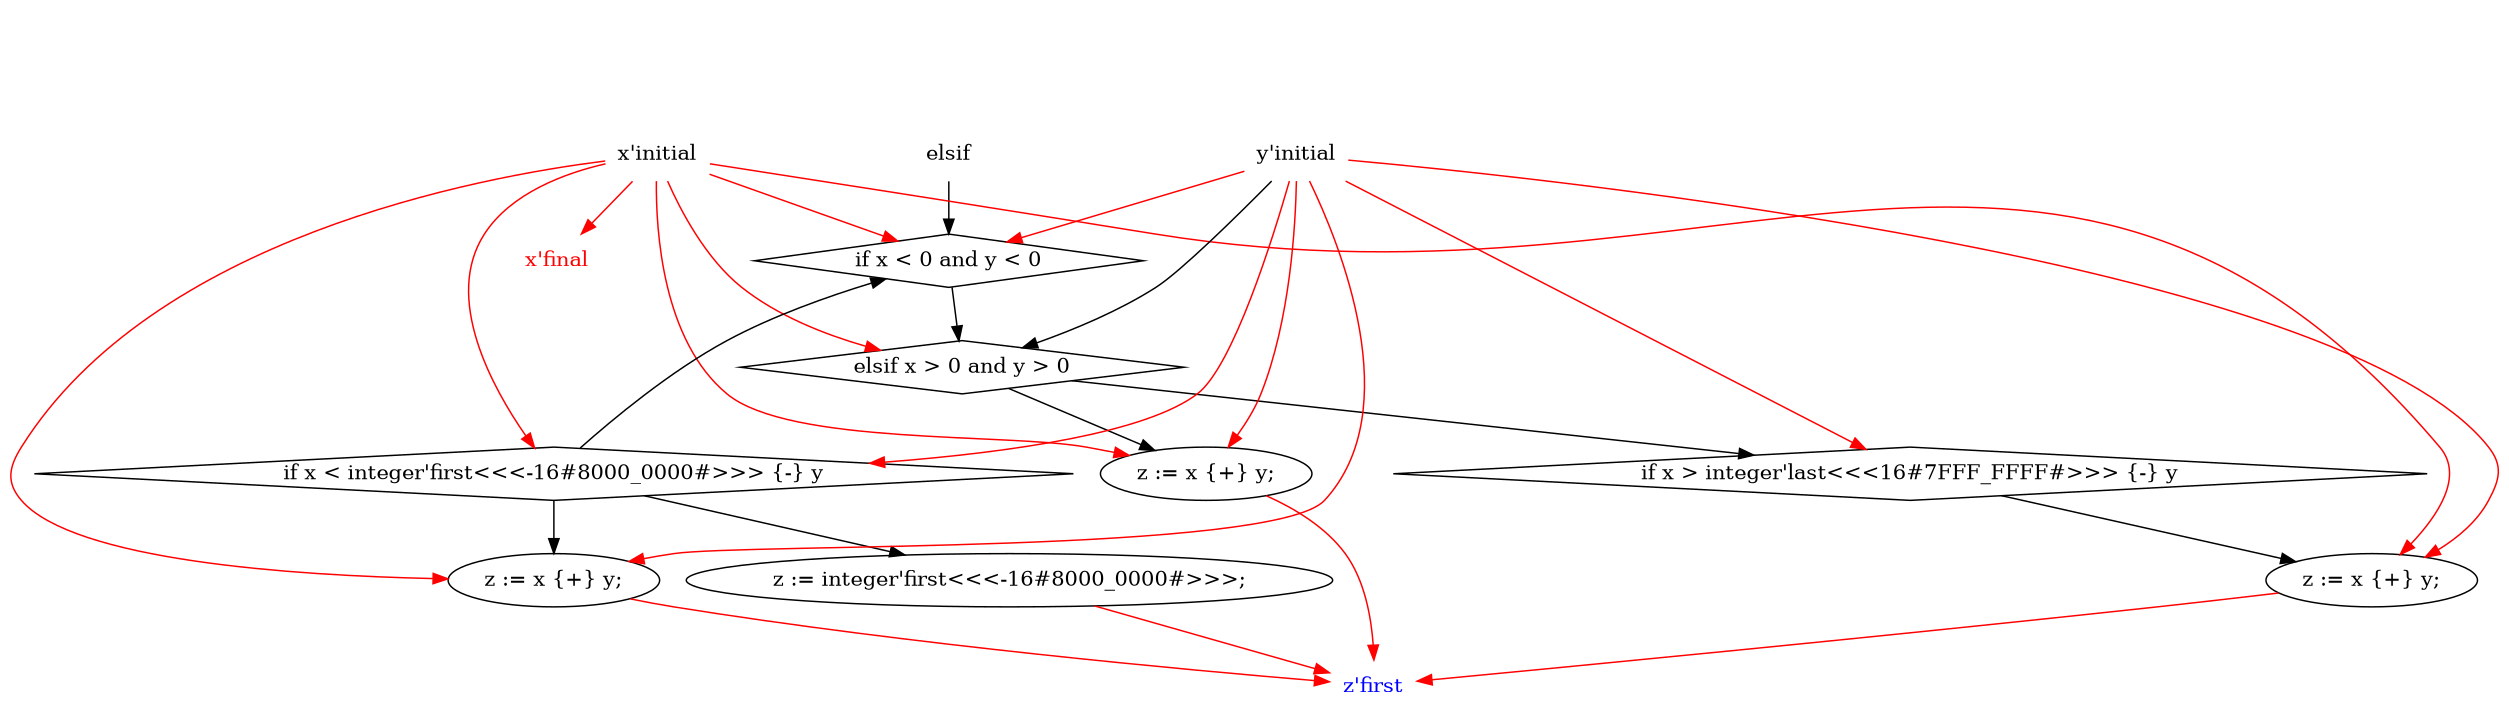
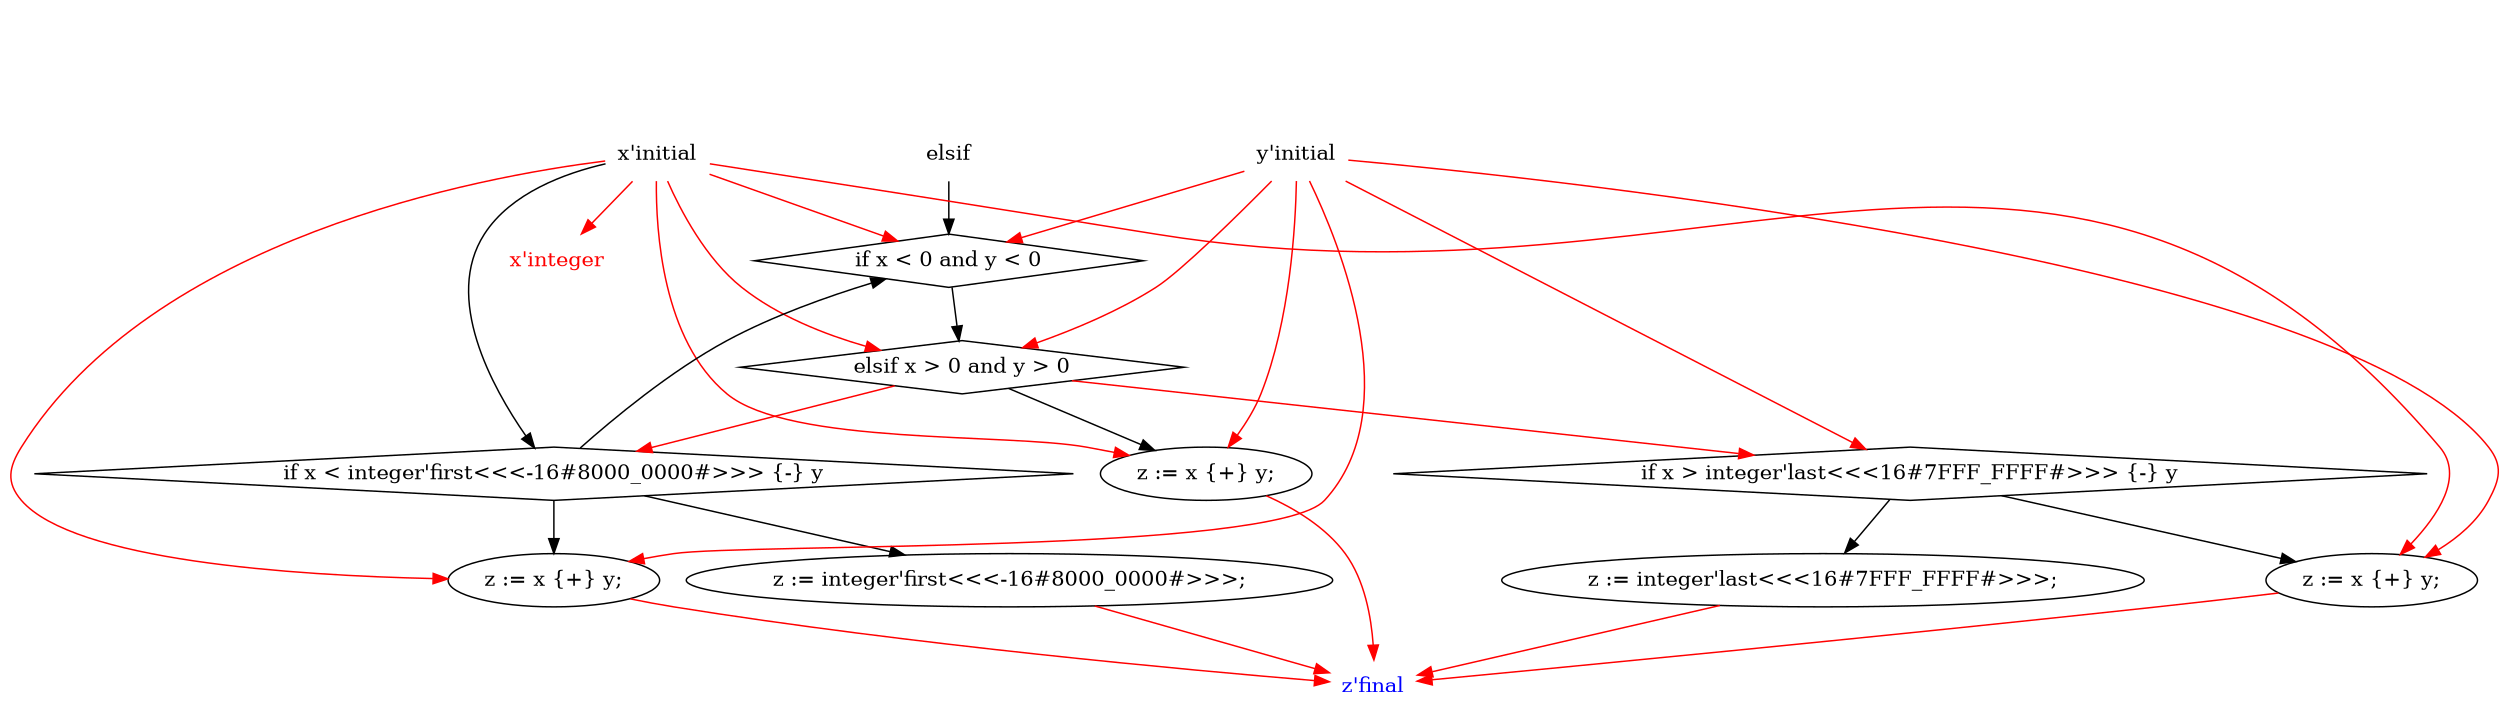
node "x'final": label "x'final" -> "x'integer"
edge "x'initial" -> "if x < integer'first<<<-16#8000_0000#>>> {-} y": color red -> black
edge "y'initial" -> "elsif x > 0 and y > 0": color black -> red
edge "y'initial" -> "if x < integer'first<<<-16#8000_0000#>>> {-} y": now "elsif x > 0 and y > 0" -> "if x < integer'first<<<-16#8000_0000#>>> {-} y"
edge "elsif x > 0 and y > 0" -> "if x > integer'last<<<16#7FFF_FFFF#>>> {-} y": color black -> red
node "z := integer'last<<<16#7FFF_FFFF#>>>;": added
node "z'first": label "z'first" -> "z'final"
